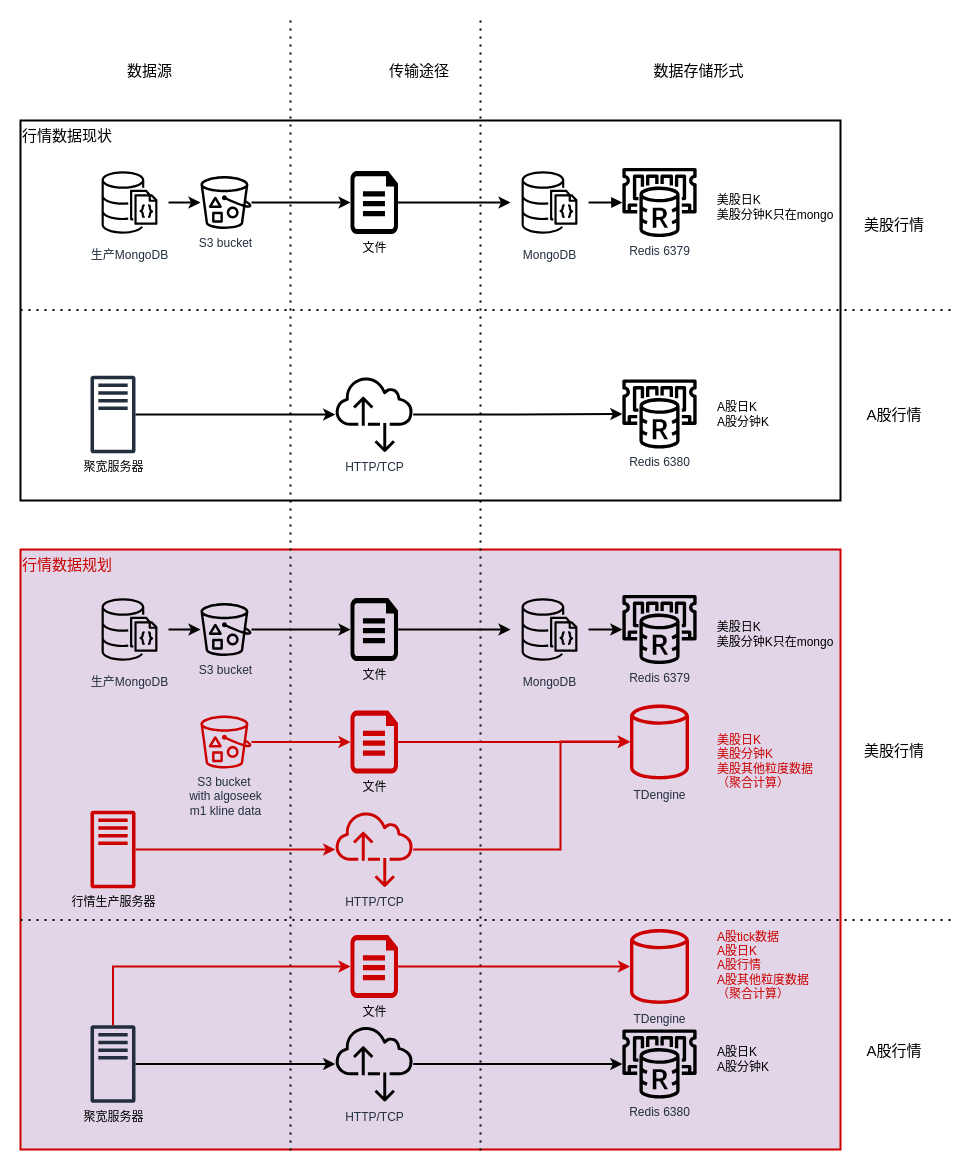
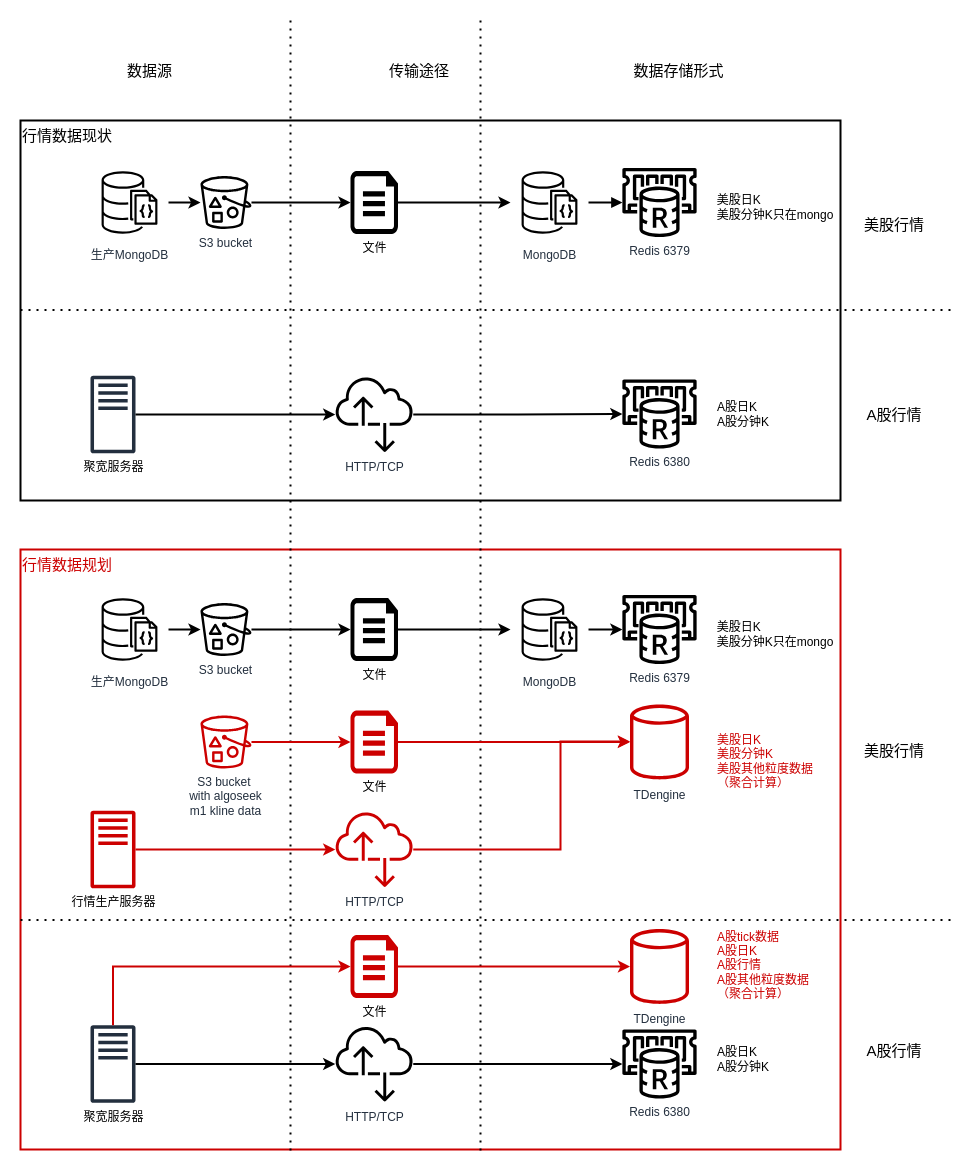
node "数据存储形式": moved (699, 71) -> (679, 71)
node "行情数据规划": fillcolor #e1d5e7 -> #ffffff
